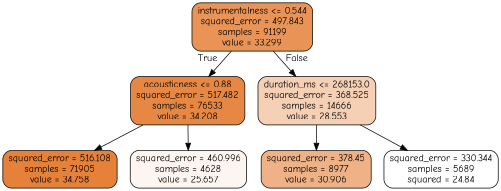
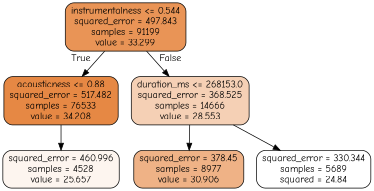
node "squared_error = 516.108 samples = 71905 value = 34.758": removed
node "squared_error = 460.996 samples = 4628 value = 25.657": label "squared_error = 460.996 samples = 4628 value = 25.657" -> "squared_error = 460.996 samples = 4528 value = 25.657"
